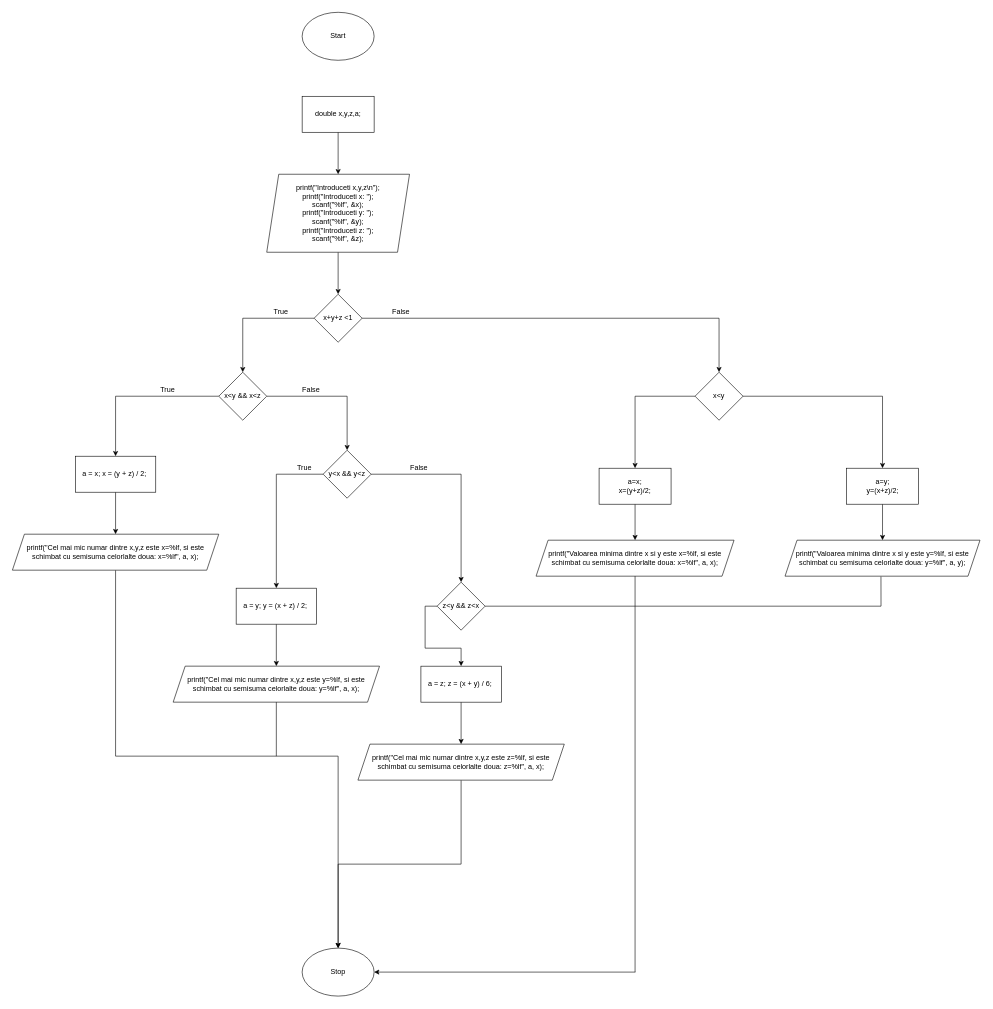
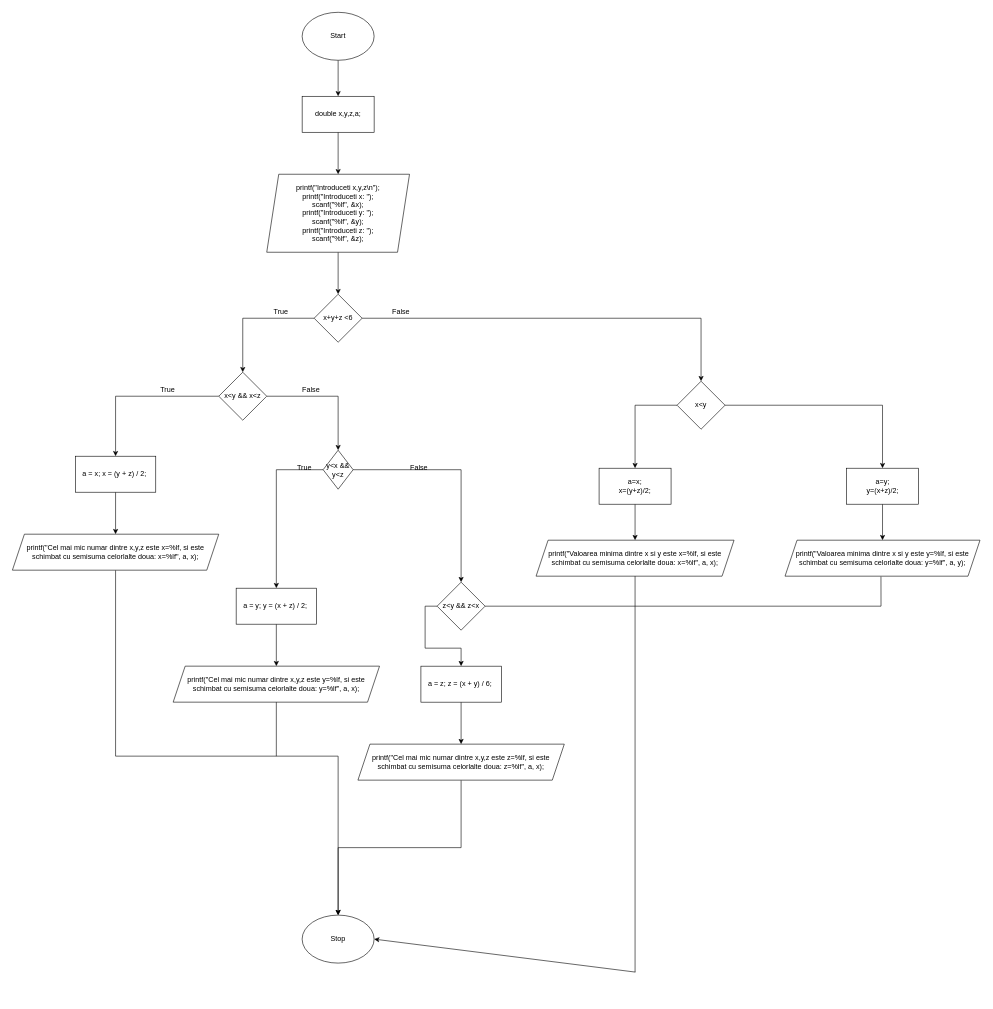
edge "Start" -> "double x,y,z,a;": added
node "x+y+z <1": label "x+y+z <1" -> "x+y+z <6"
node "x<y": moved (719, 396) -> (701, 405)
node "y<x && y<z": size 48x48 -> 30x39
node "Stop": moved (338, 972) -> (338, 939)
